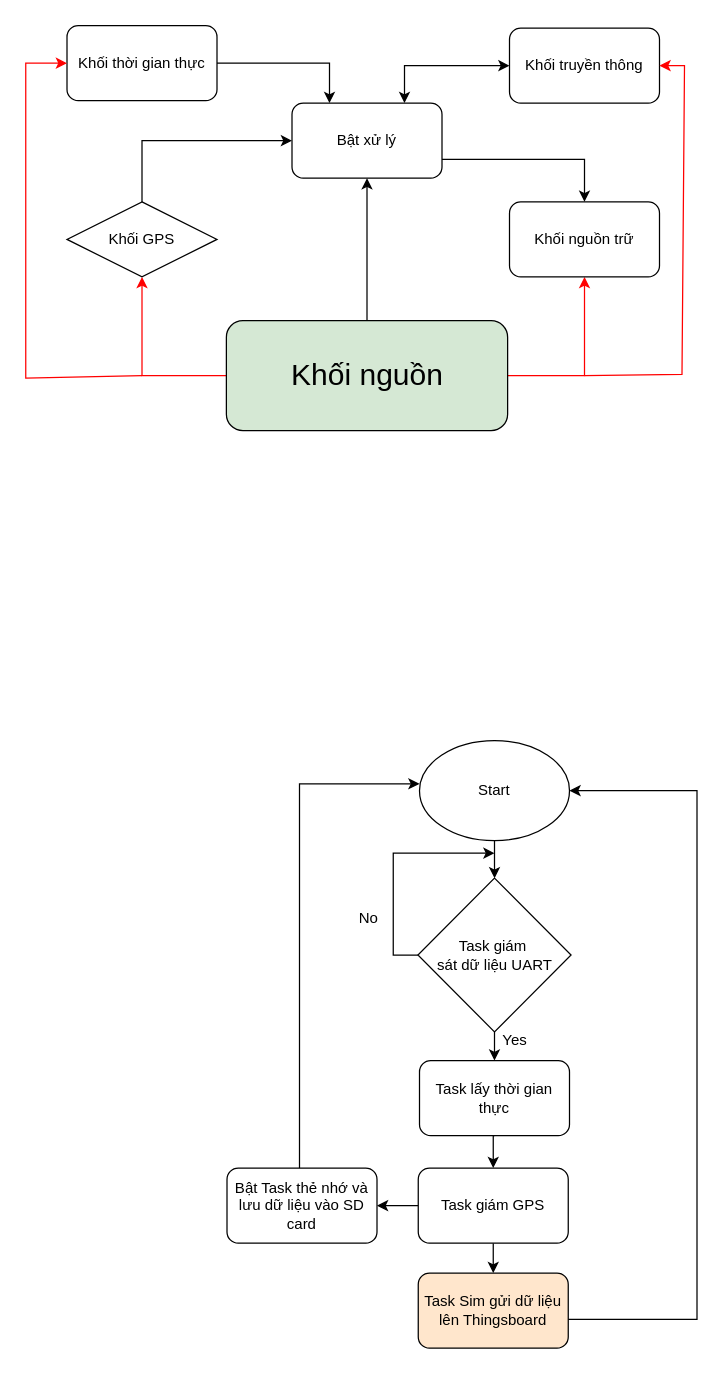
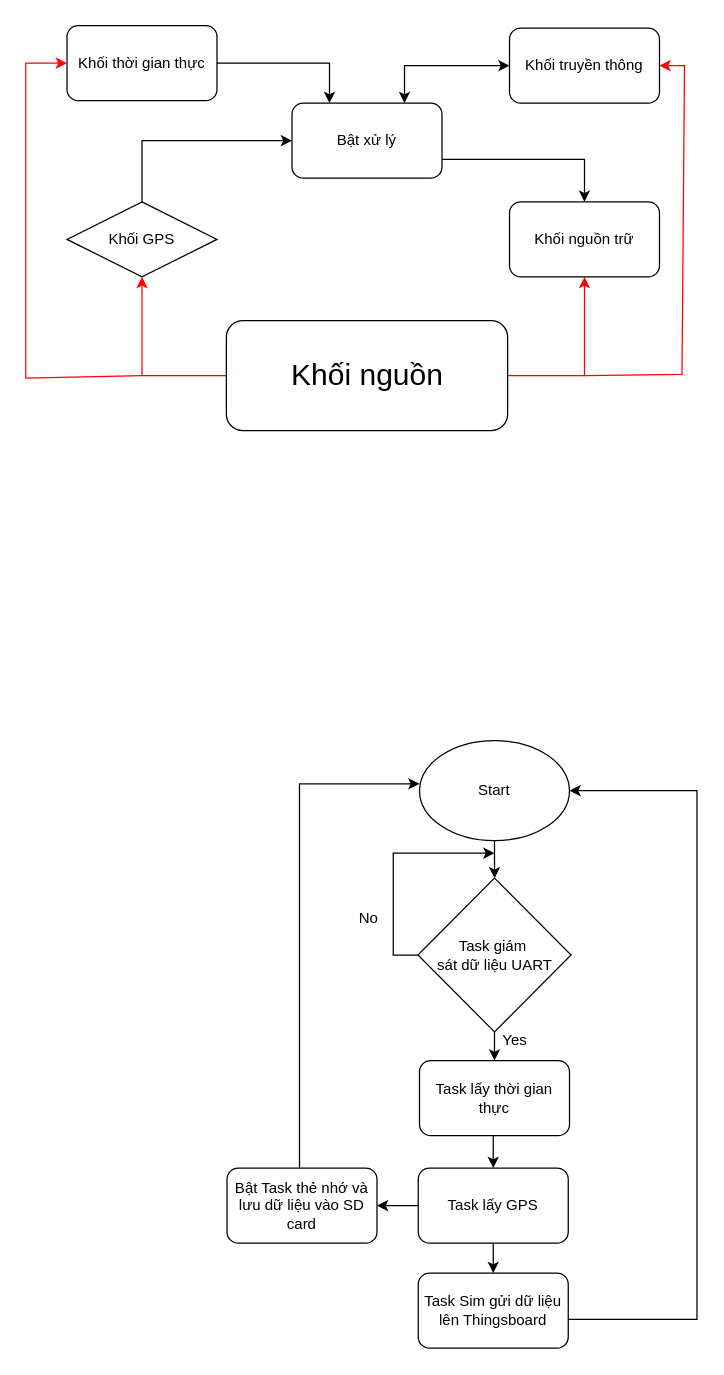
edge "Khối nguồn" -> "Bật xử lý": removed
node "Khối nguồn": fillcolor #d5e8d4 -> #ffffff
node "Task giám GPS": label "Task giám GPS" -> "Task lấy GPS"
node "Task Sim gửi dữ liệu lên Thingsboard": fillcolor #ffe6cc -> #ffffff
